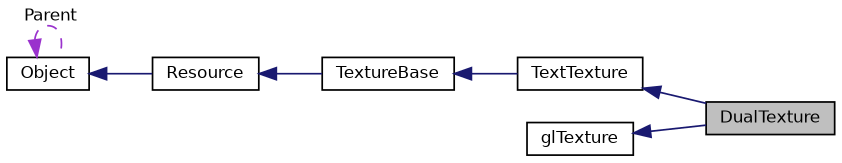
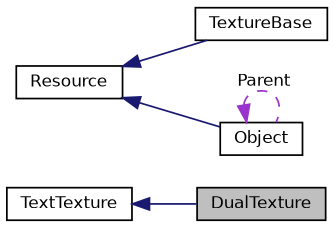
edge "Resource" -> "Object": reversed
edge "TextTexture" -> "TextureBase": removed
node "glTexture": removed
